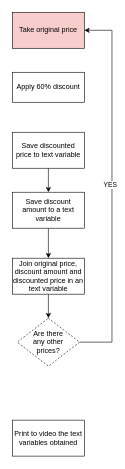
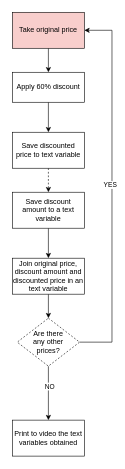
edge "Take original price" -> "Apply 60% discount": added
edge "Apply 60% discount" -> "Save discounted price to text variable": added
edge "Save discounted price to text variable" -> "Save discount amount to a text variable": style solid -> dashed
edge "Are there any other prices?" -> "Print to video the text variables obtained": added, label "NO"
